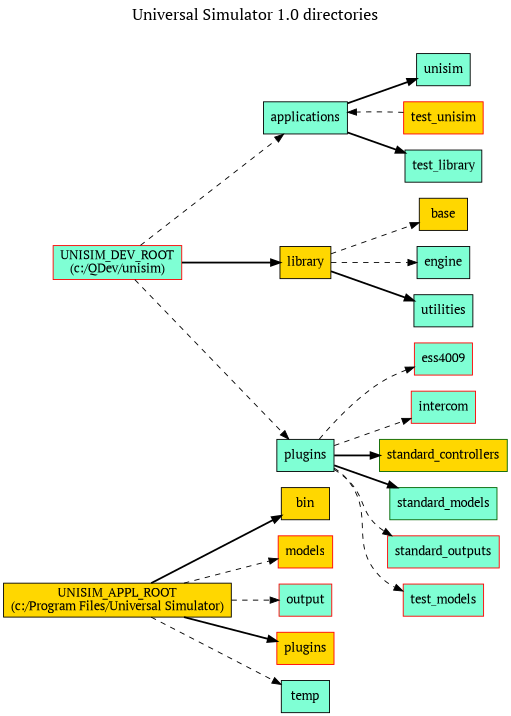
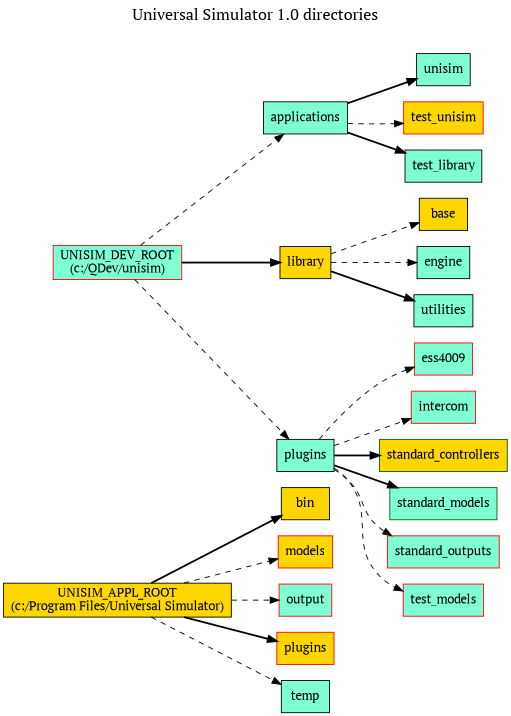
edge "test_unisim" -> "applications": reversed
